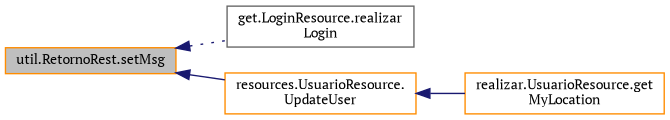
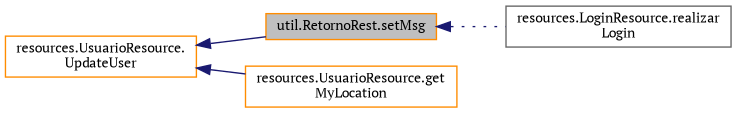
node "get.LoginResource.realizar Login": label "get.LoginResource.realizar Login" -> "resources.LoginResource.realizar Login"
edge "resources.UsuarioResource. UpdateUser" -> "util.RetornoRest.setMsg": reversed
node "realizar.UsuarioResource.get MyLocation": label "realizar.UsuarioResource.get MyLocation" -> "resources.UsuarioResource.get MyLocation"
